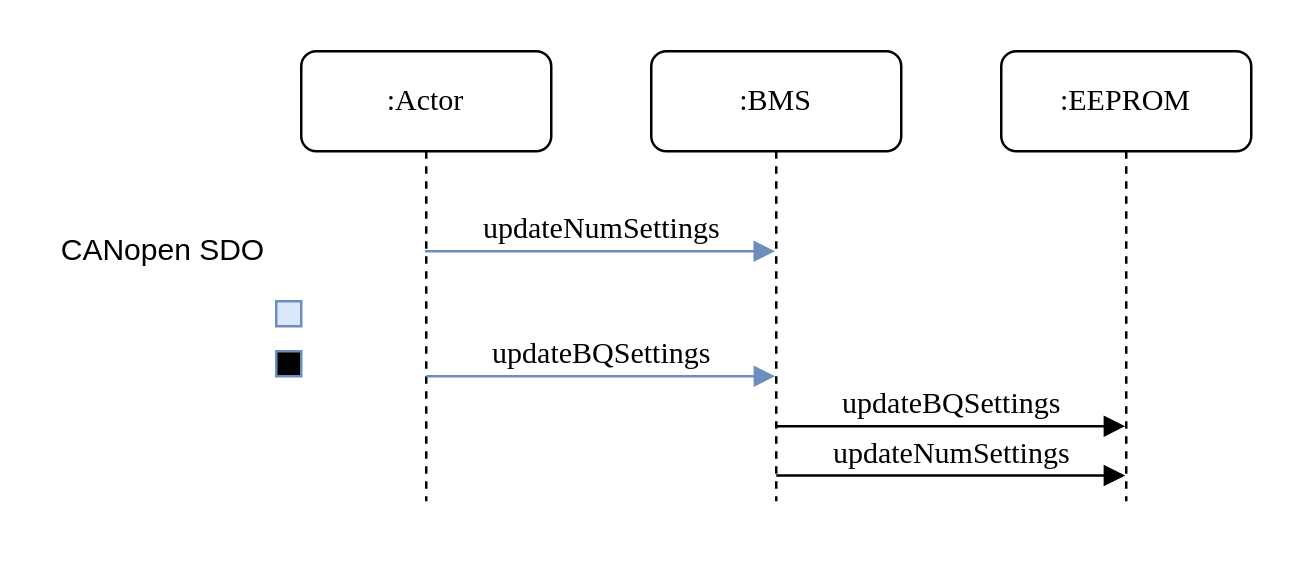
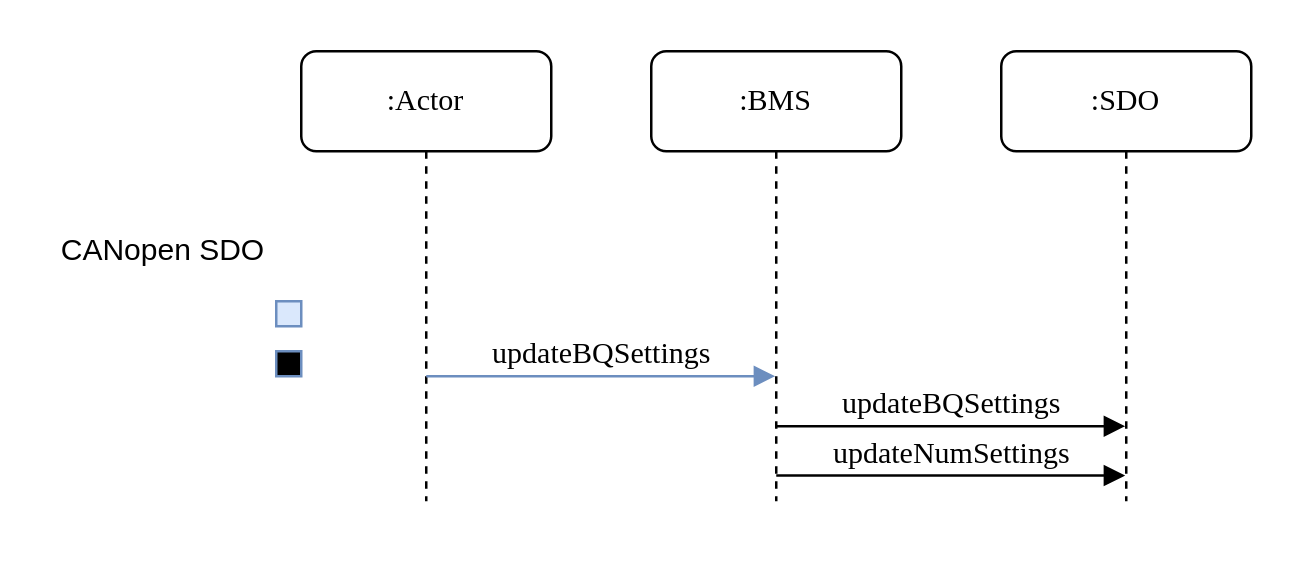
node ":EEPROM": label ":EEPROM" -> ":SDO"
edge ":Actor" -> ":BMS": removed, label "updateNumSettings"
